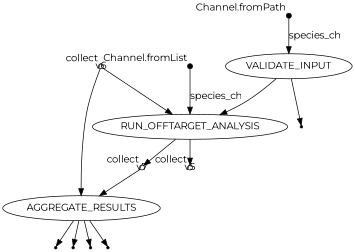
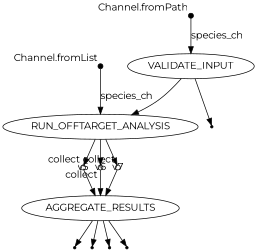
edge "v6 collect" -> "RUN_OFFTARGET_ANALYSIS": reversed
edge "v5 collect" -> "AGGREGATE_RESULTS": added
